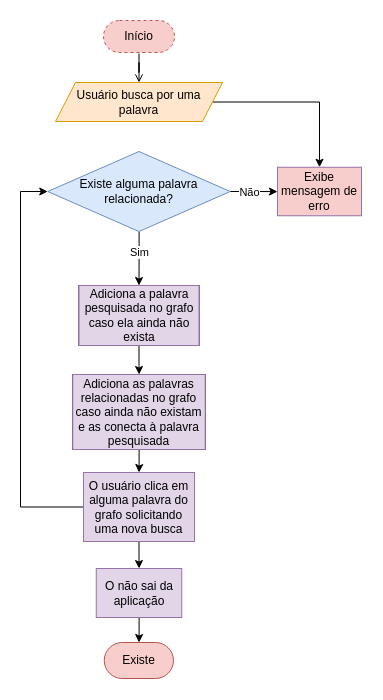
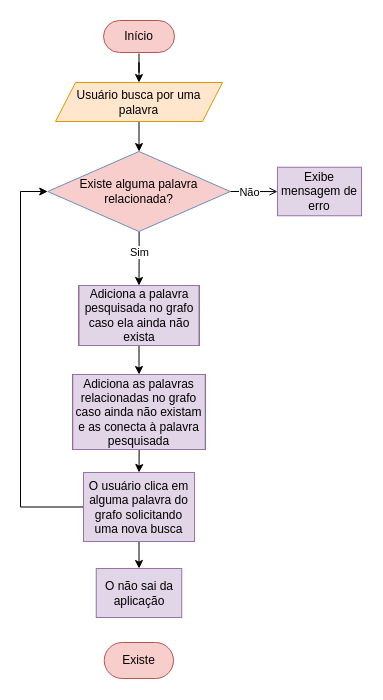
node "Início": style dashed -> solid
edge "Início" -> "Usuário busca por uma palavra": arrowhead open -> classic
edge "Usuário busca por uma palavra" -> "Exibe mensagem de erro": now "Usuário busca por uma palavra" -> "Existe alguma palavra relacionada?"
node "Existe alguma palavra relacionada?": fillcolor #dae8fc -> #f8cecc
edge "Existe alguma palavra relacionada?" -> "Exibe mensagem de erro": arrowhead classic -> open
node "Exibe mensagem de erro": fillcolor #f8cecc -> #e1d5e7
edge "O não sai da aplicação" -> "Existe": removed
